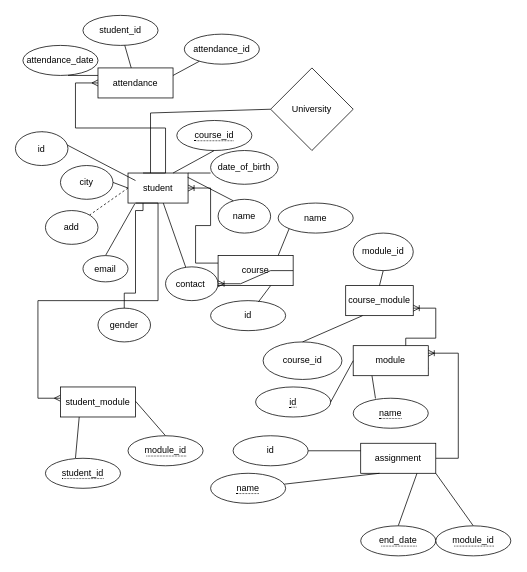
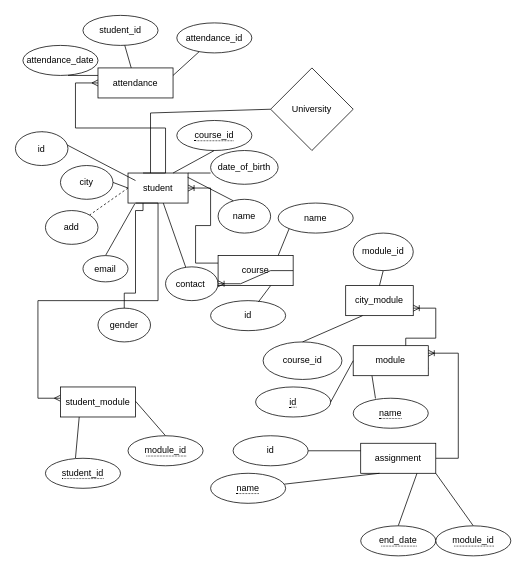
node "attendance_id": moved (222, 49) -> (214, 38)
node "course_module": label "course_module" -> "city_module"
